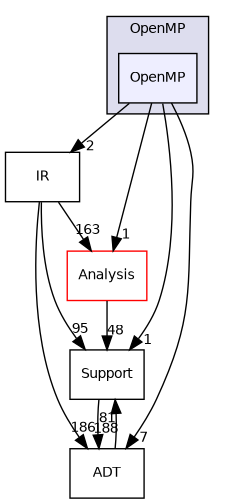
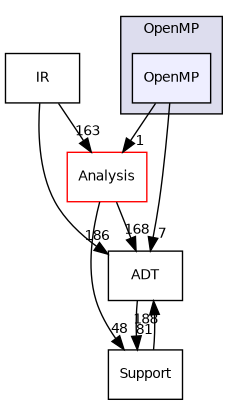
edge "OpenMP" -> "IR": removed
edge "Analysis" -> "ADT": added
edge "OpenMP" -> "Support": removed
edge "IR" -> "Support": removed
